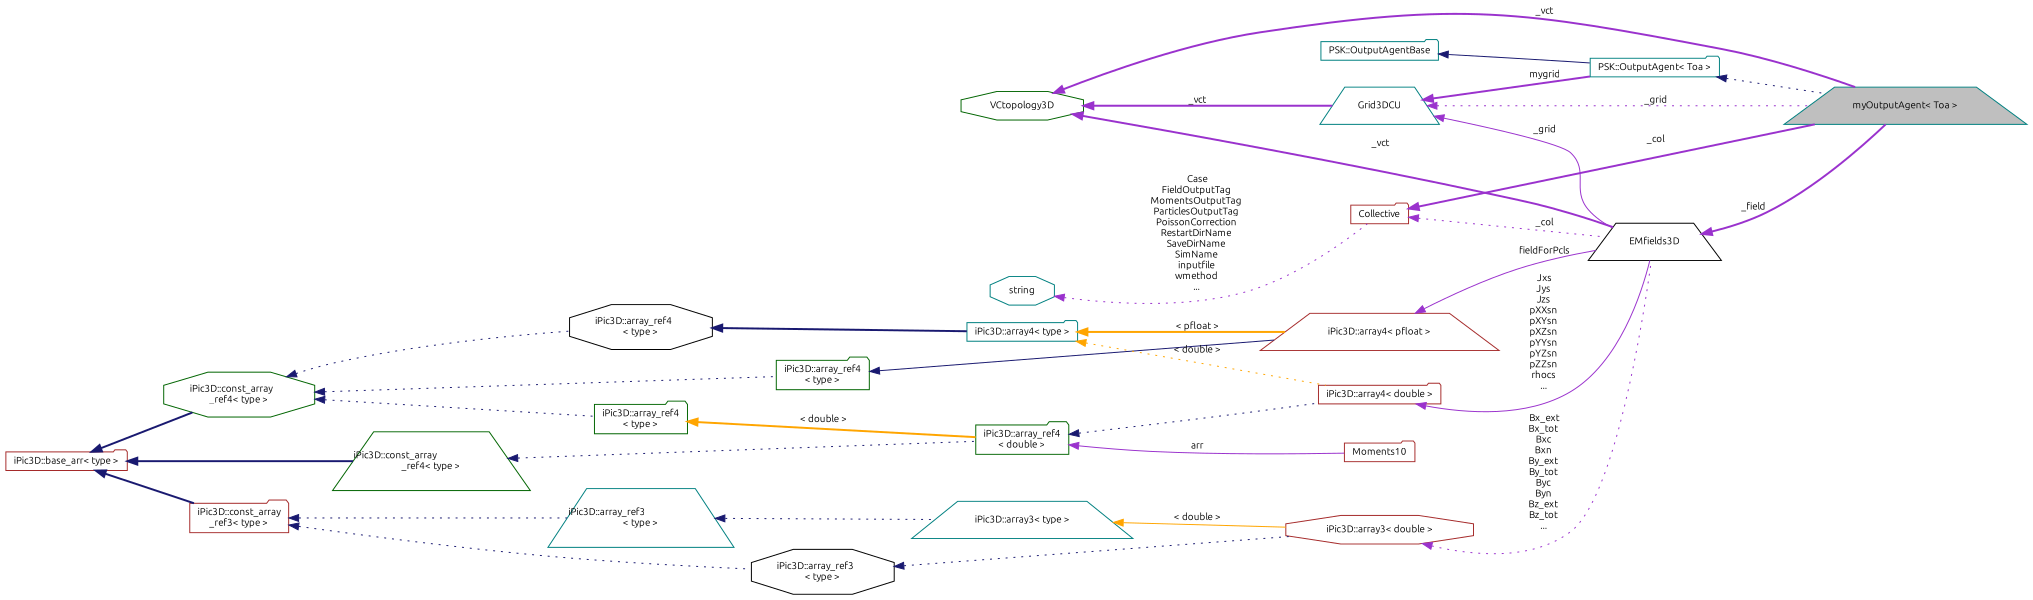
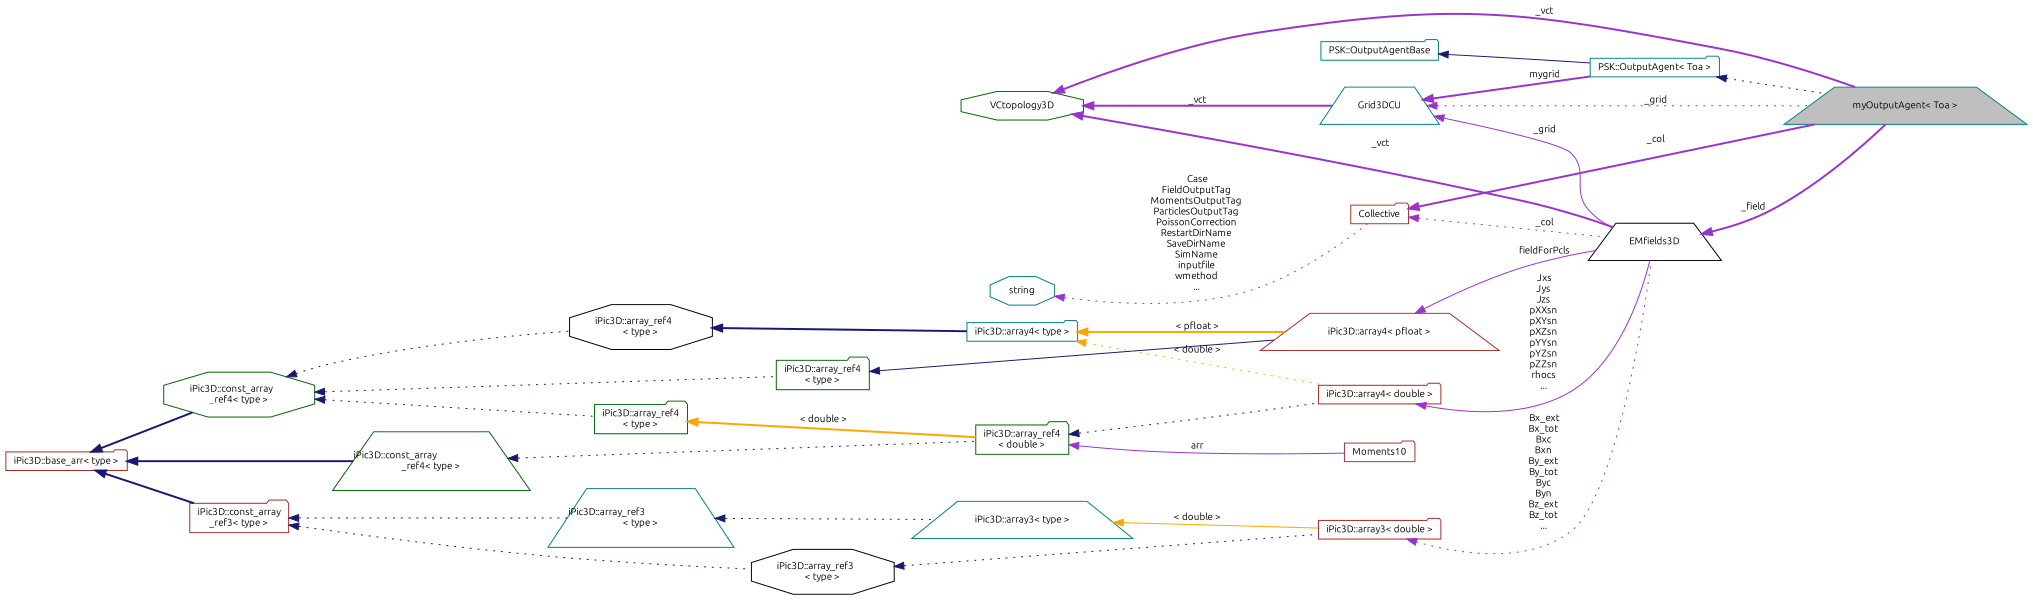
node "iPic3D::array3< double >": shape octagon -> folder
